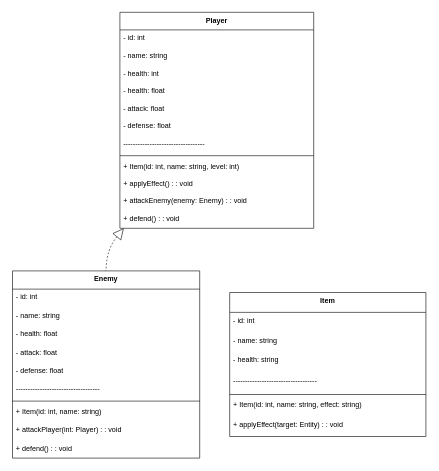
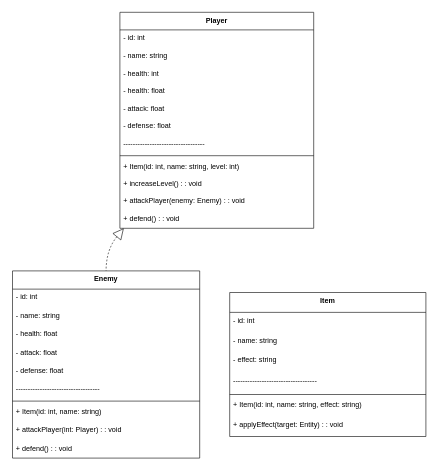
node "+ applyEffect() : : void": label "+ applyEffect() : : void" -> "+ increaseLevel() : : void"
node "+ attackEnemy(enemy: Enemy) : : void": label "+ attackEnemy(enemy: Enemy) : : void" -> "+ attackPlayer(enemy: Enemy) : : void"
node "- health: string": label "- health: string" -> "- effect: string"
